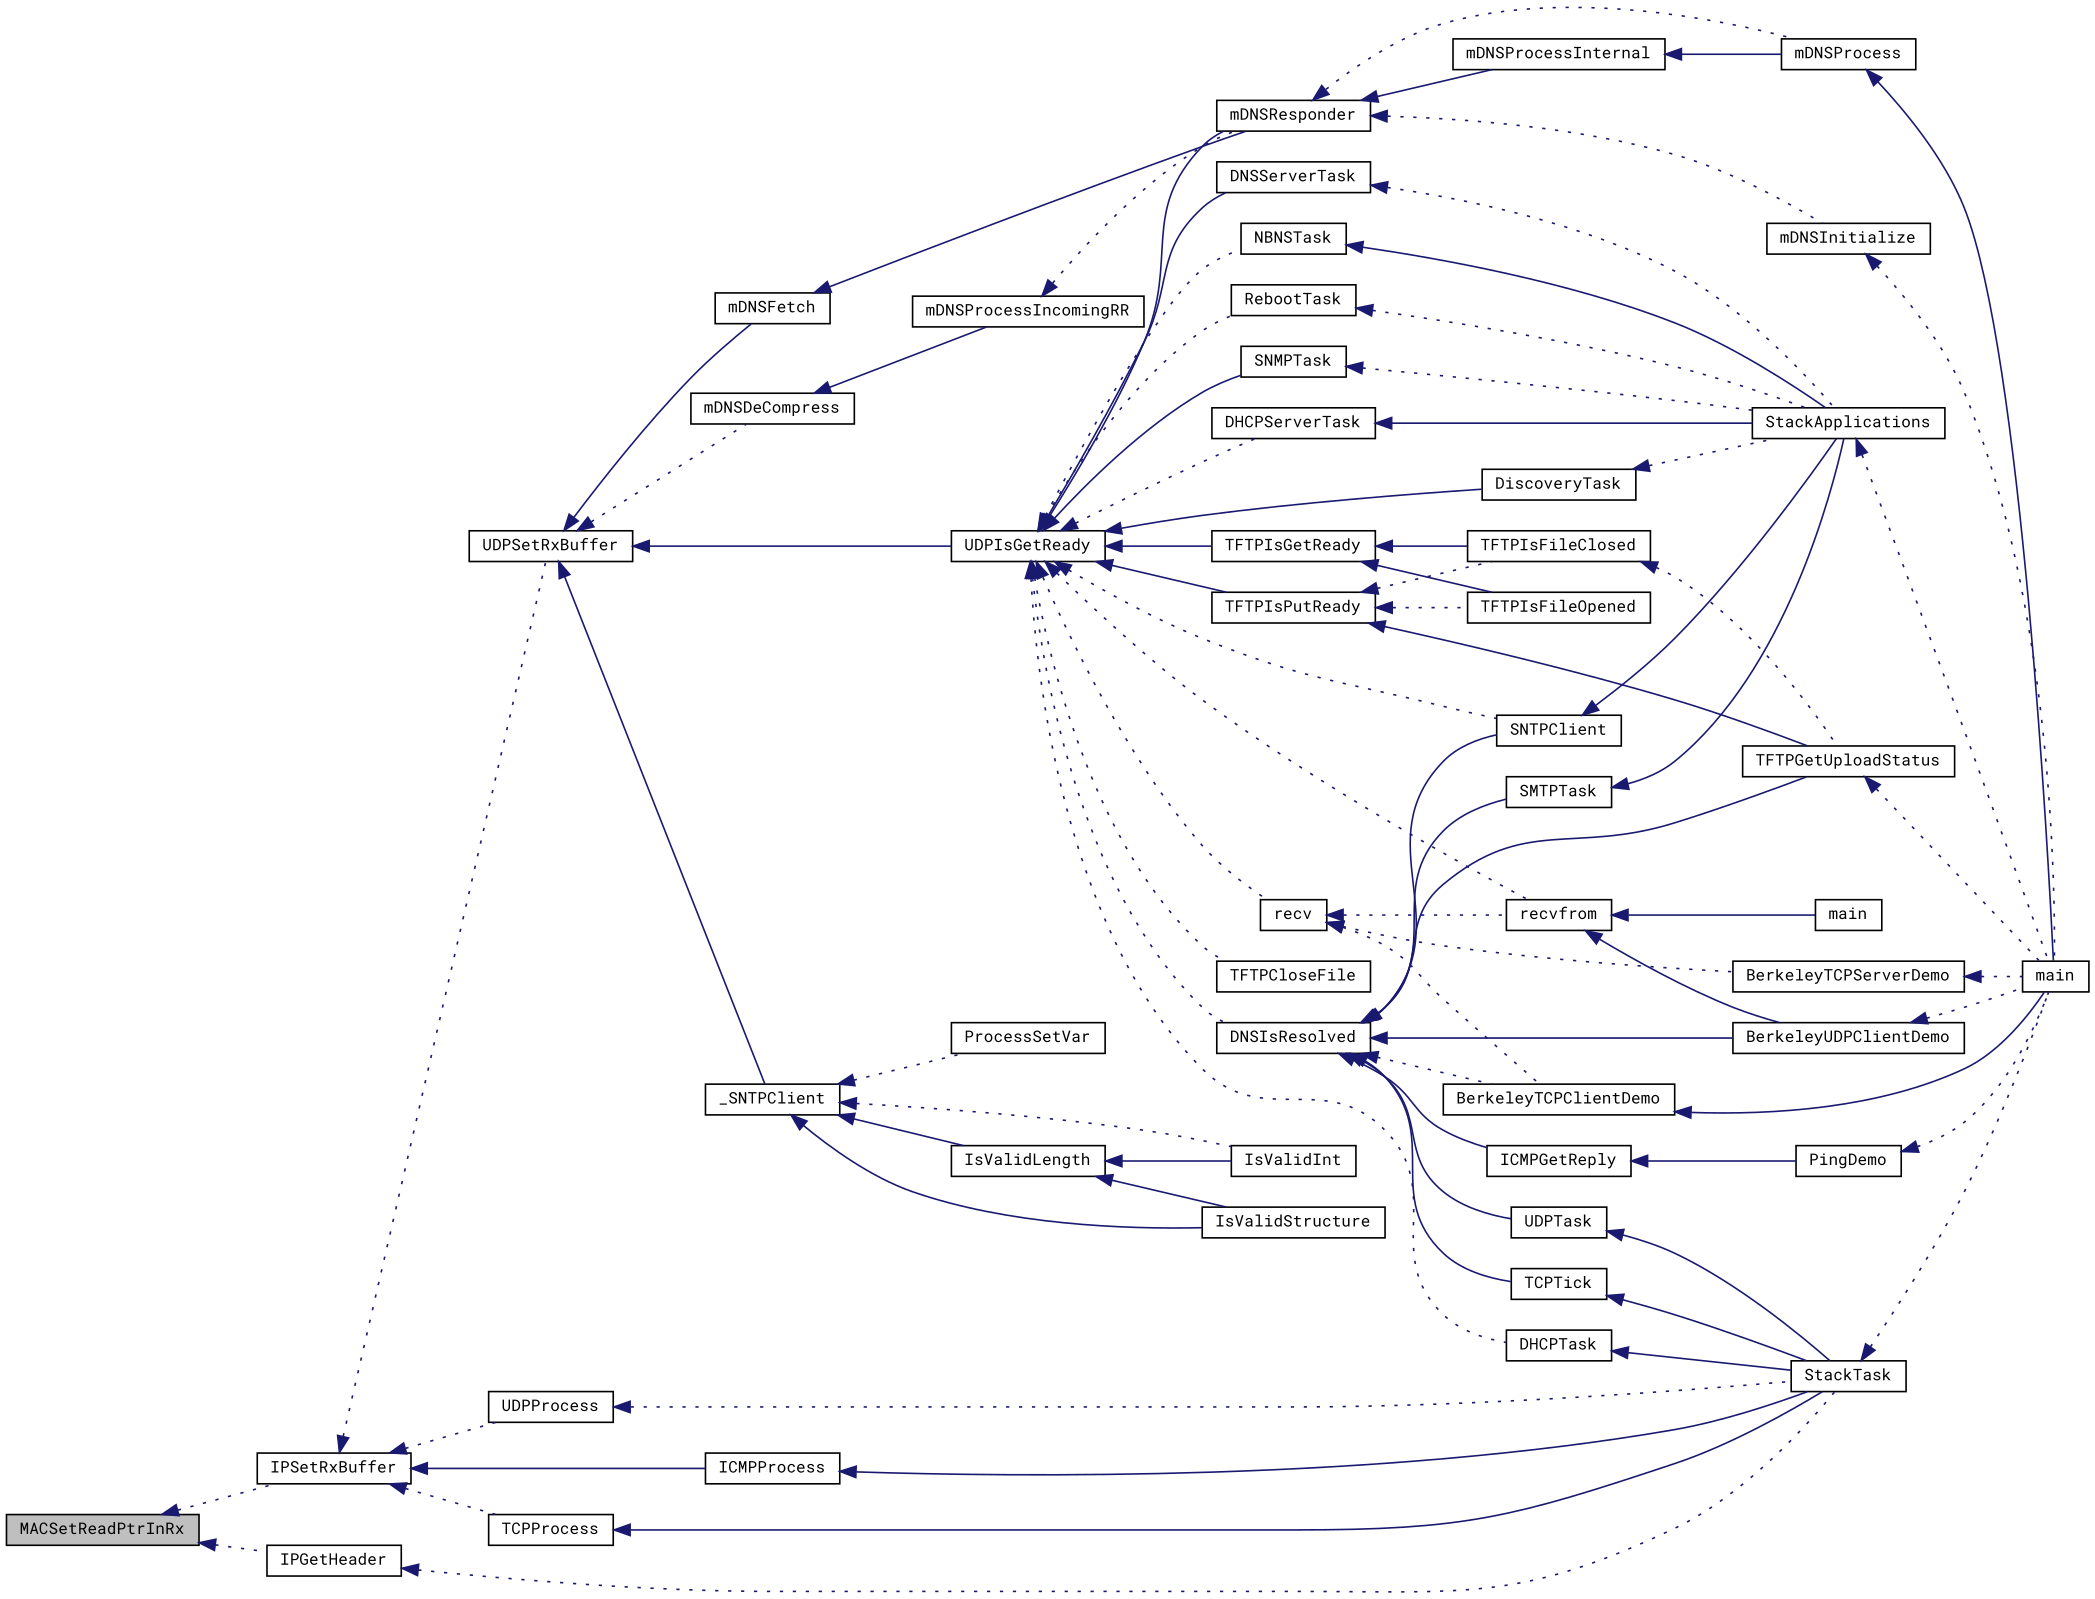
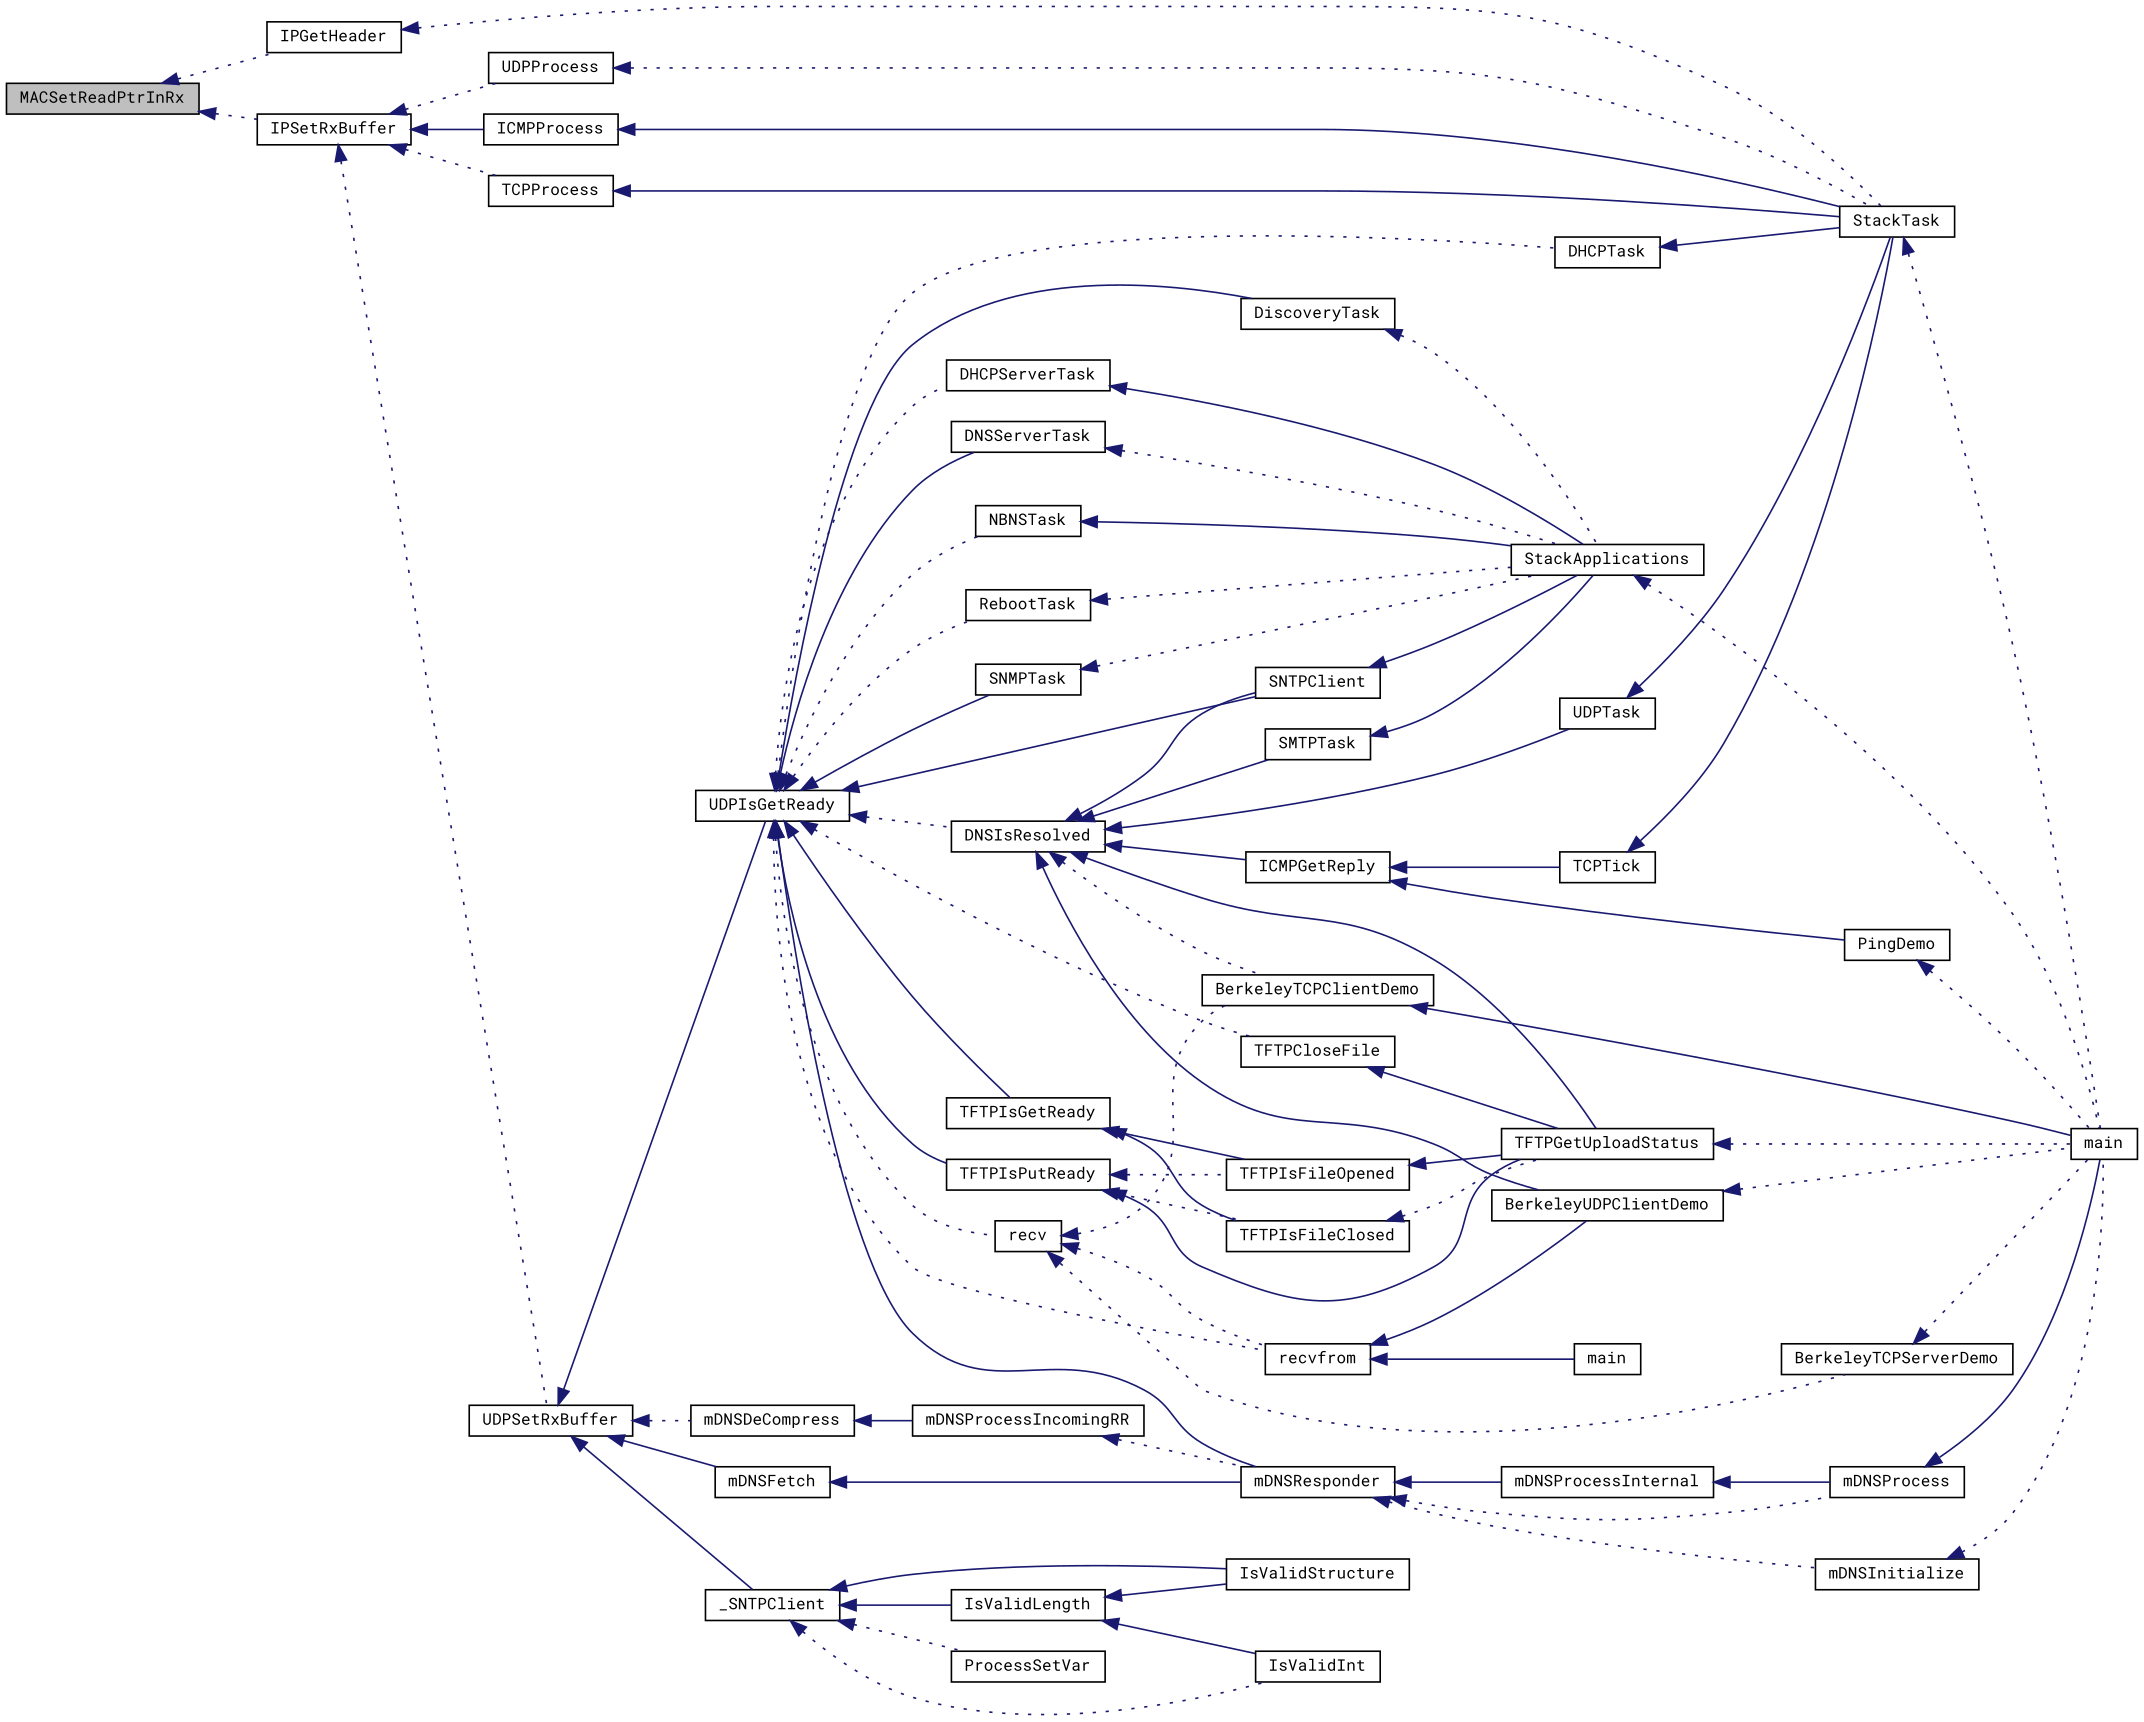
edge "SNTPClient" -> "UDPIsGetReady": style dotted -> solid
edge "TFTPGetUploadStatus" -> "TFTPCloseFile": added
edge "TFTPGetUploadStatus" -> "TFTPIsFileOpened": added
edge "TCPTick" -> "DNSIsResolved": now "TCPTick" -> "ICMPGetReply"
